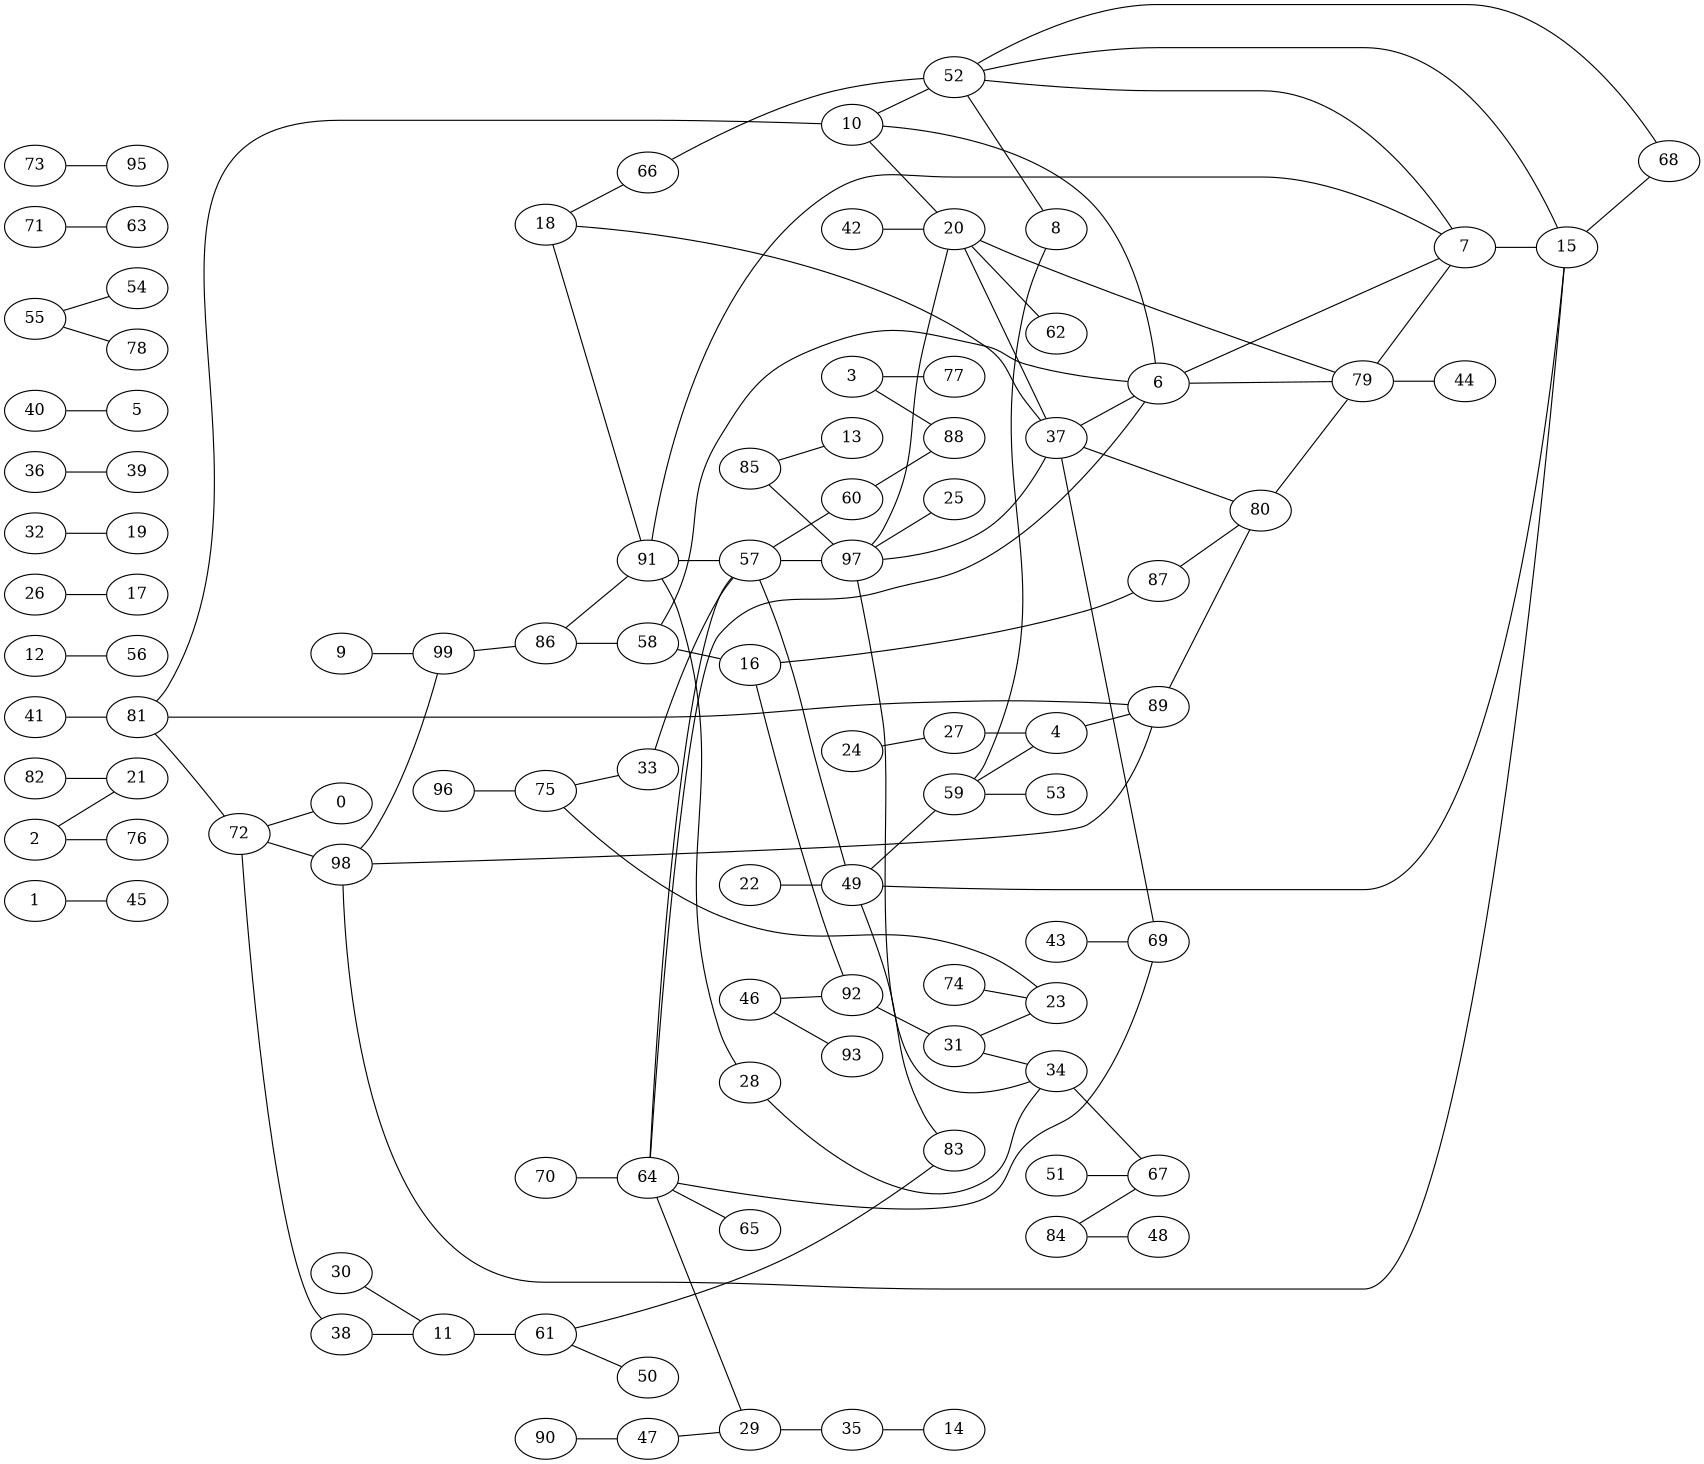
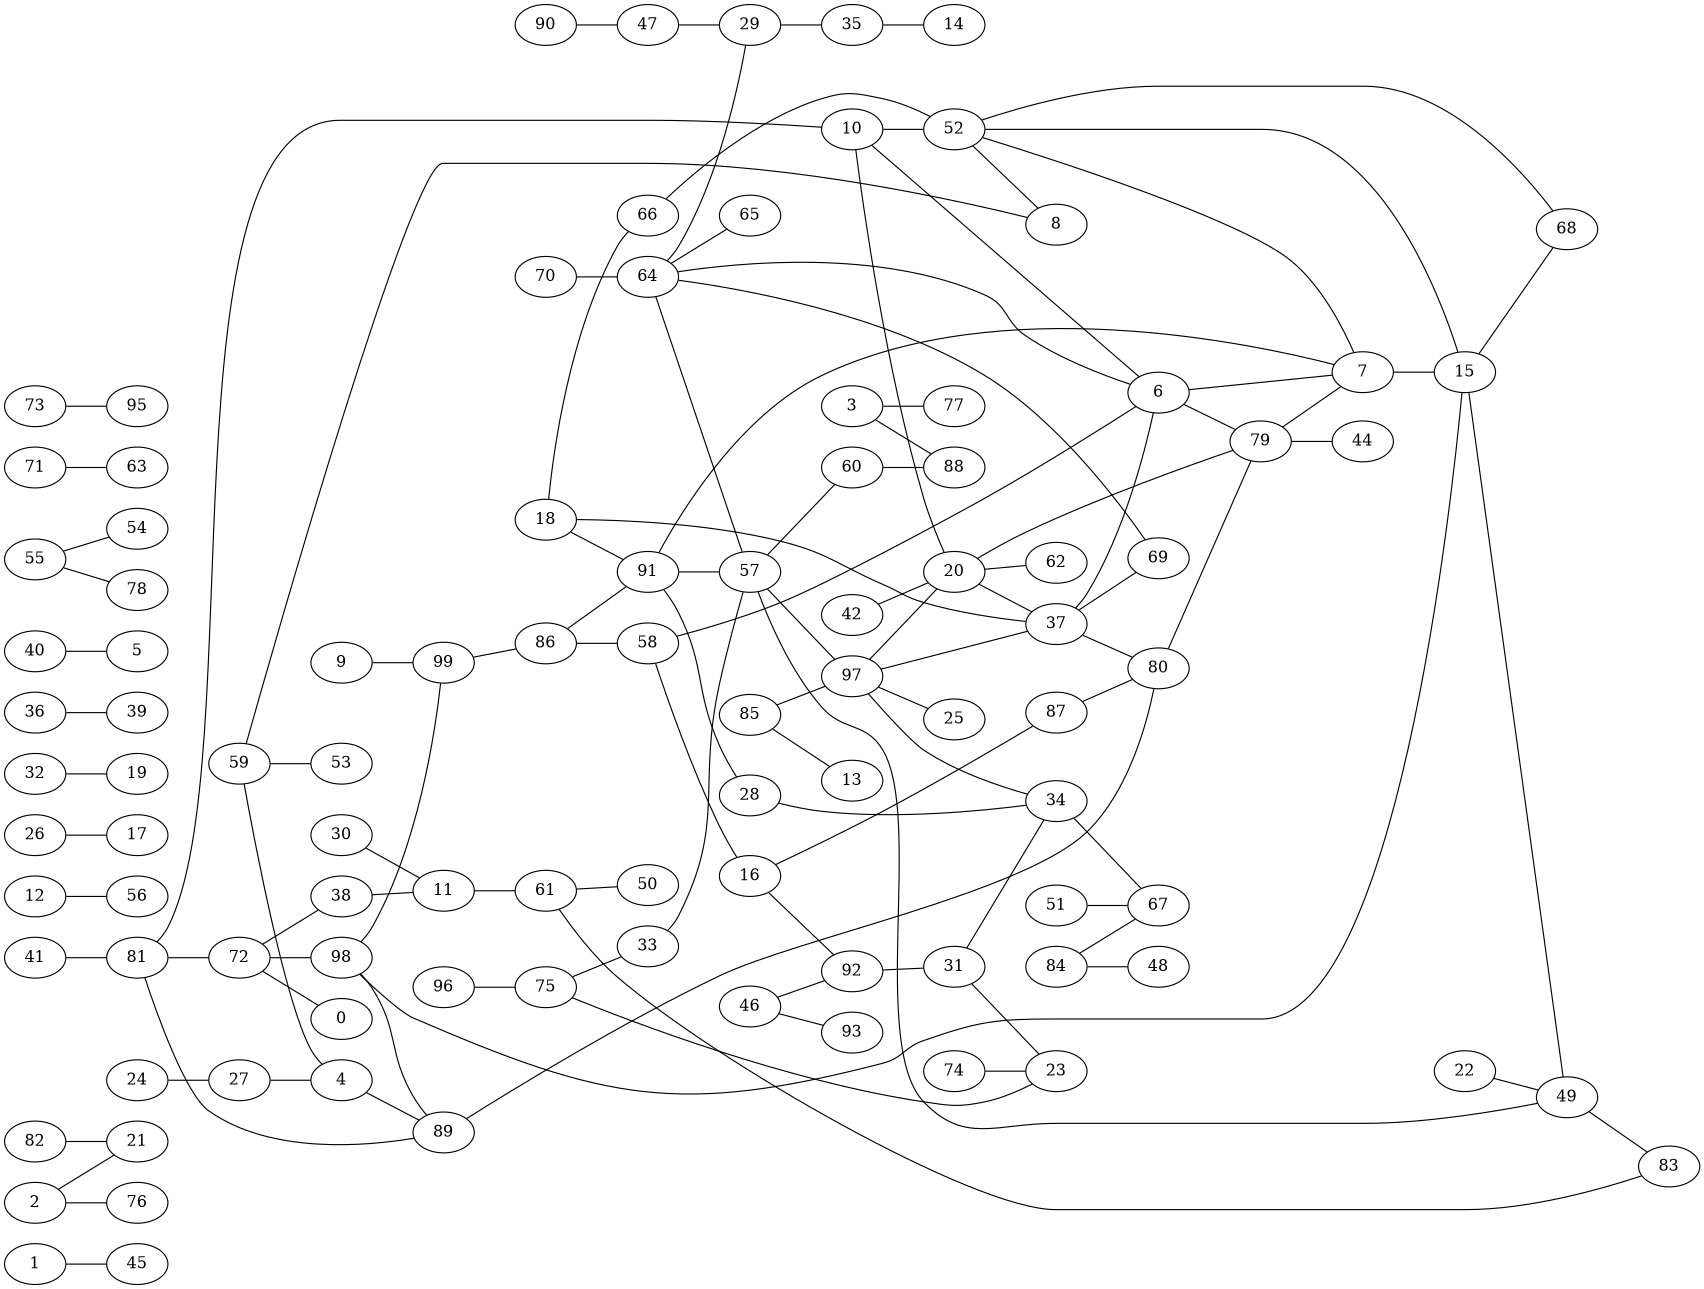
edge "59" -- "49": removed
node "43": removed
